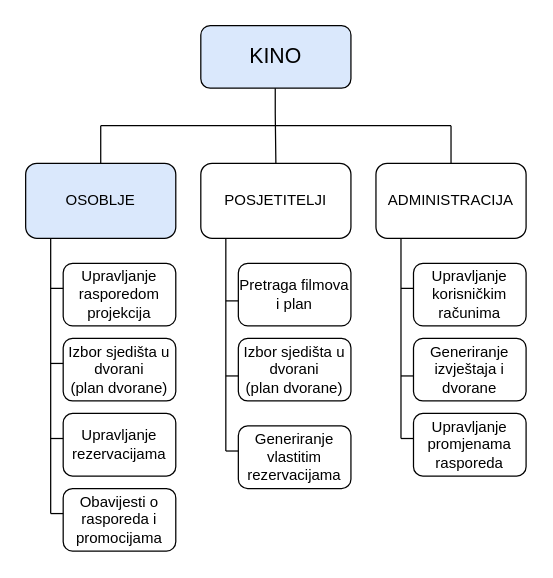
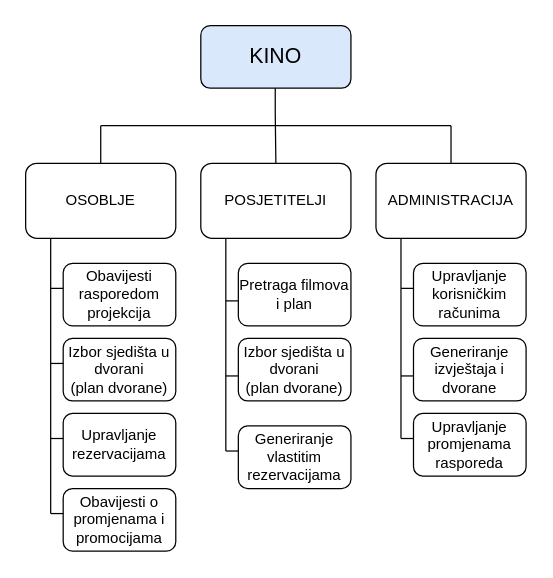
node "OSOBLJE": fillcolor #dae8fc -> #ffffff
node "Upravljanje rasporedom projekcija": label "Upravljanje rasporedom projekcija" -> "Obavijesti rasporedom projekcija"
node "Obavijesti o rasporeda i promocijama": label "Obavijesti o rasporeda i promocijama" -> "Obavijesti o promjenama i promocijama"
